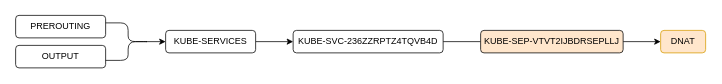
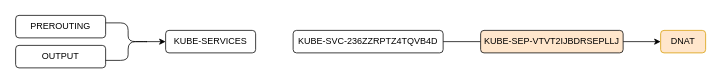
edge "KUBE-SERVICES" -> "KUBE-SVC-236ZZRPTZ4TQVB4D": removed
